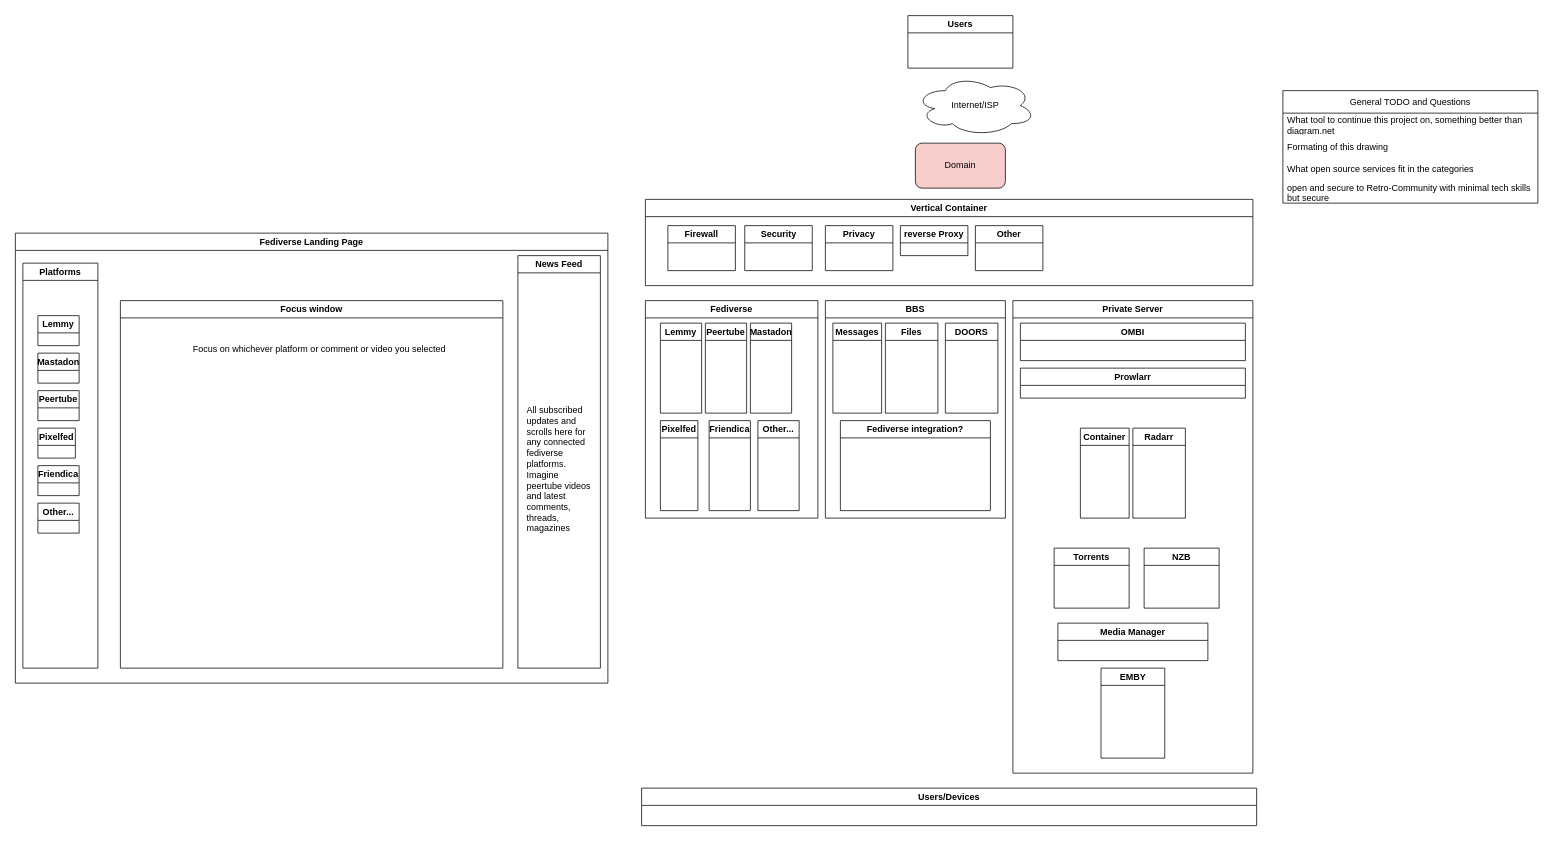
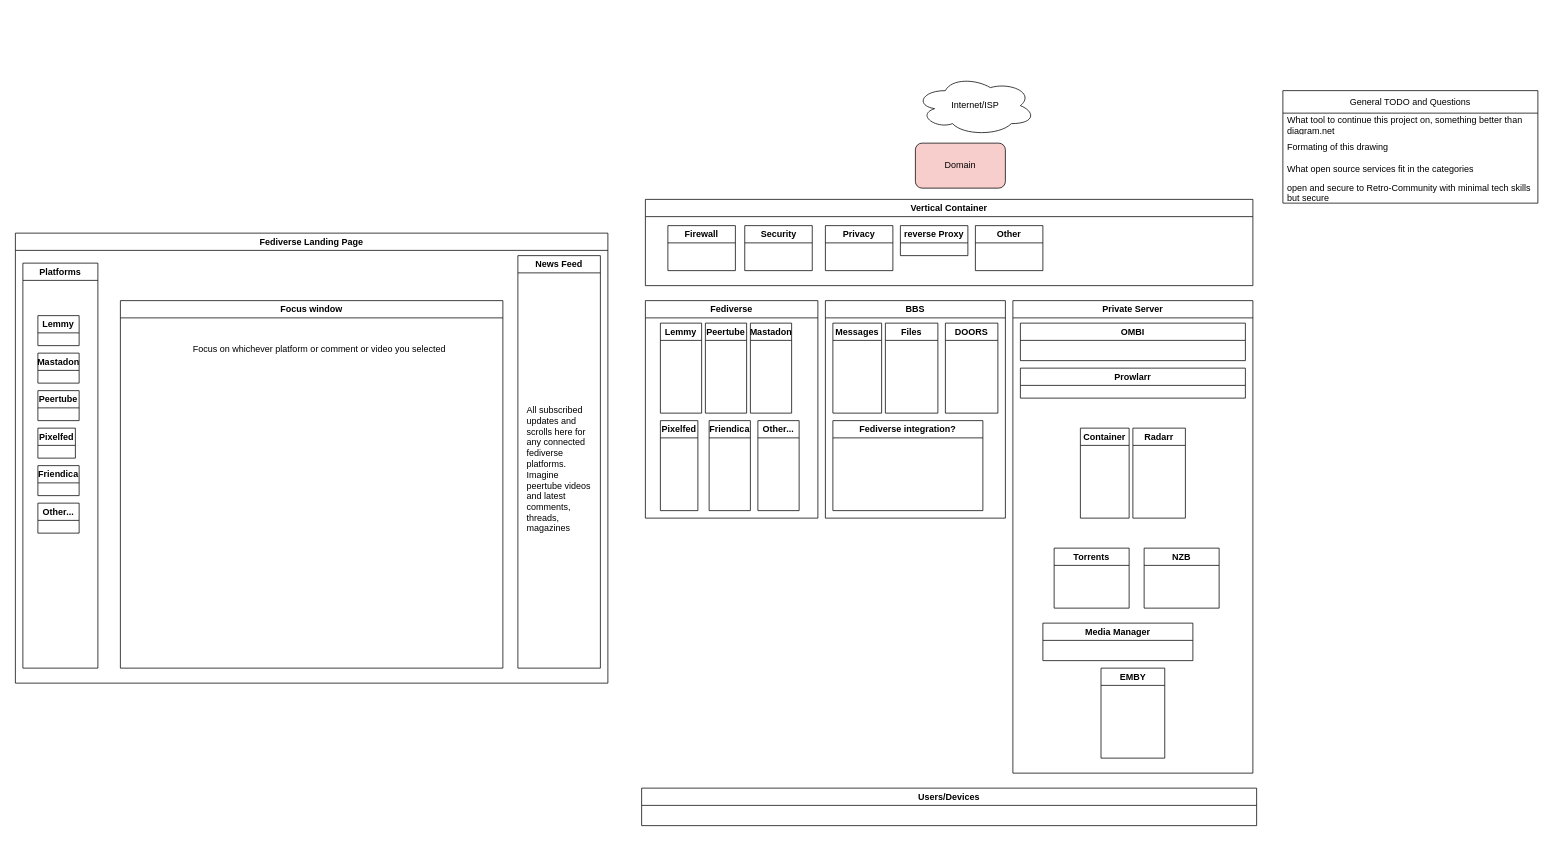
node "Users": removed
node "Fediverse integration?": moved (915, 465) -> (908, 465)
node "Media Manager": moved (1133, 642) -> (1118, 642)
